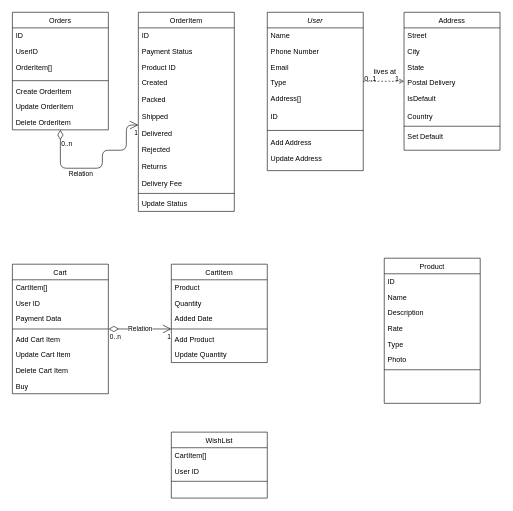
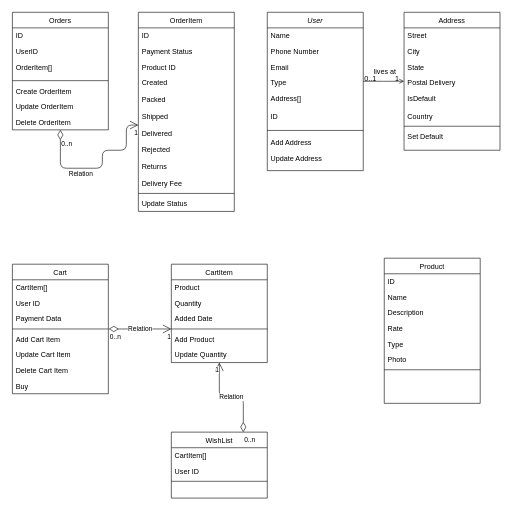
edge "User" -> "Address": style dashed -> solid
edge "CartItem" -- "WishList": added, labels "1", "Relation", "0..n"
